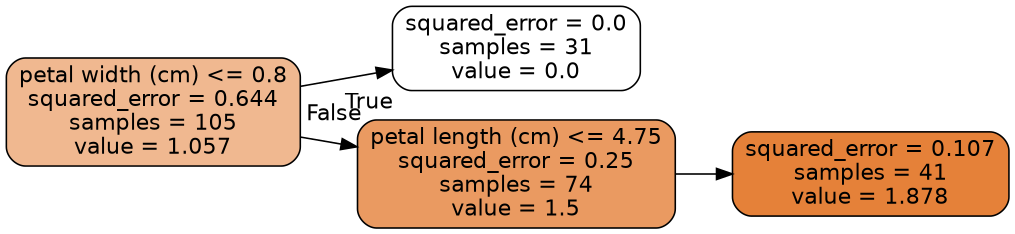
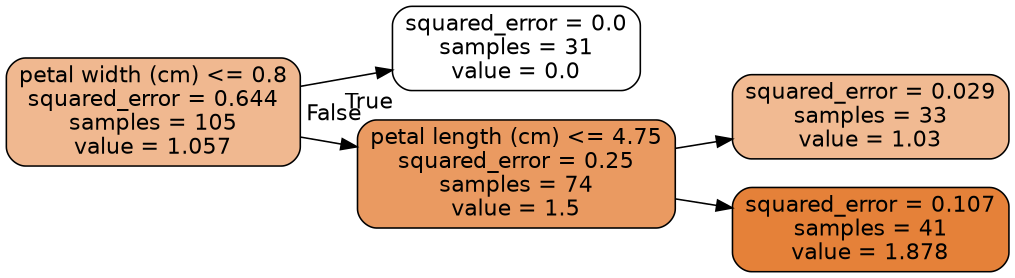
node "squared_error = 0.029 samples = 33 value = 1.03": added
